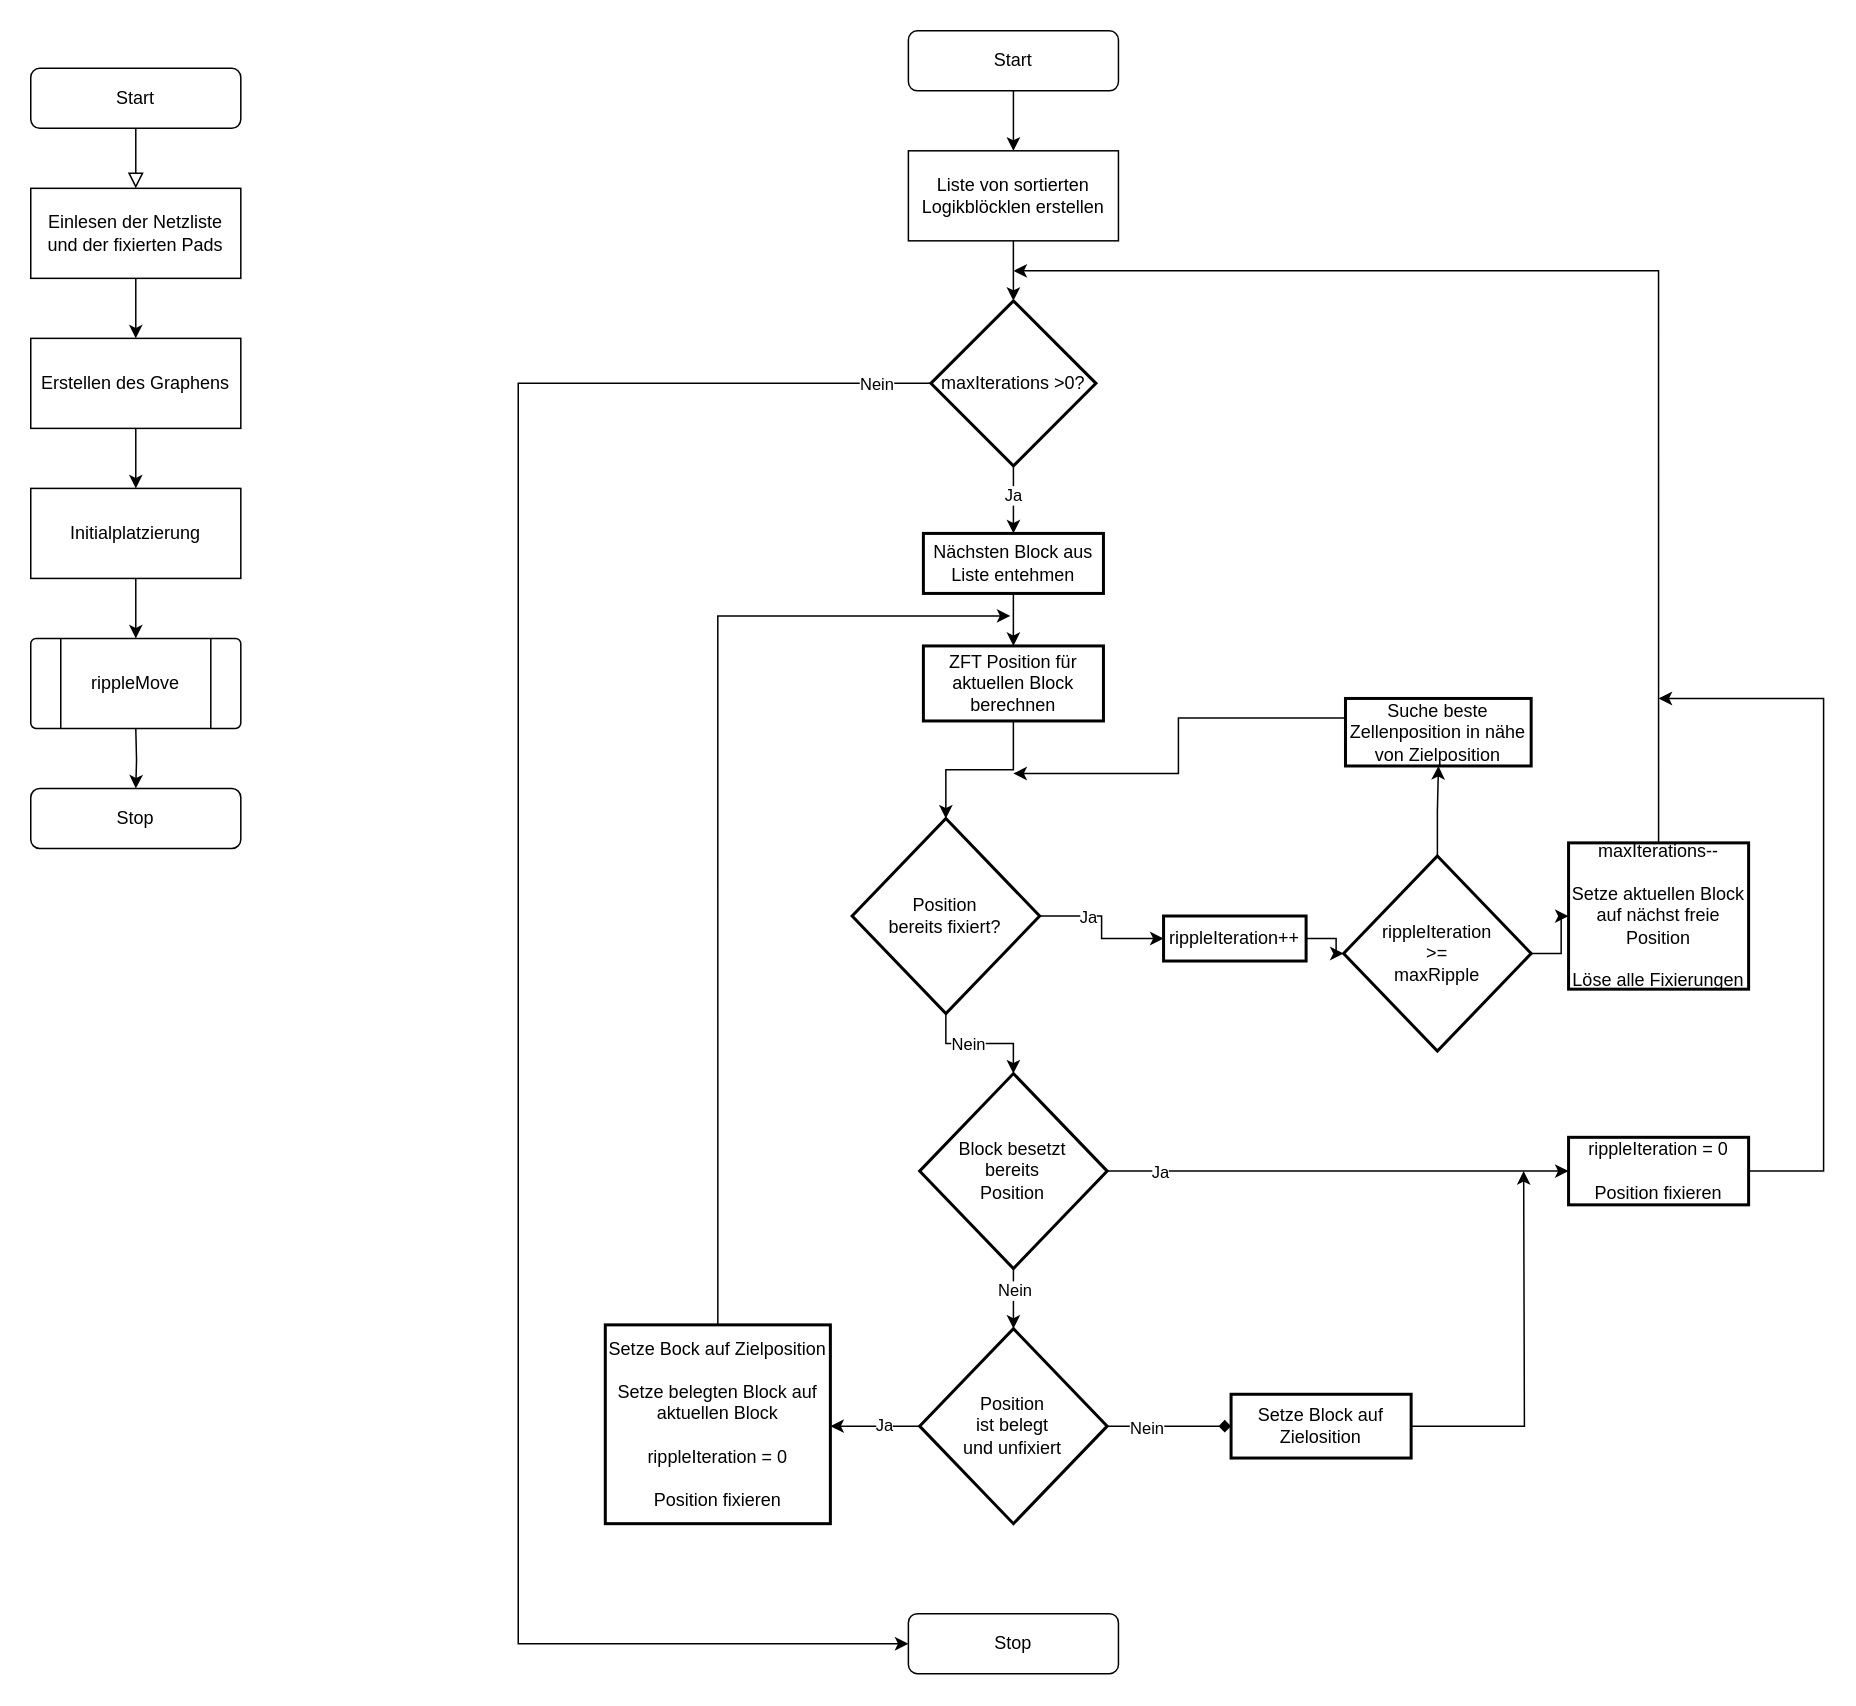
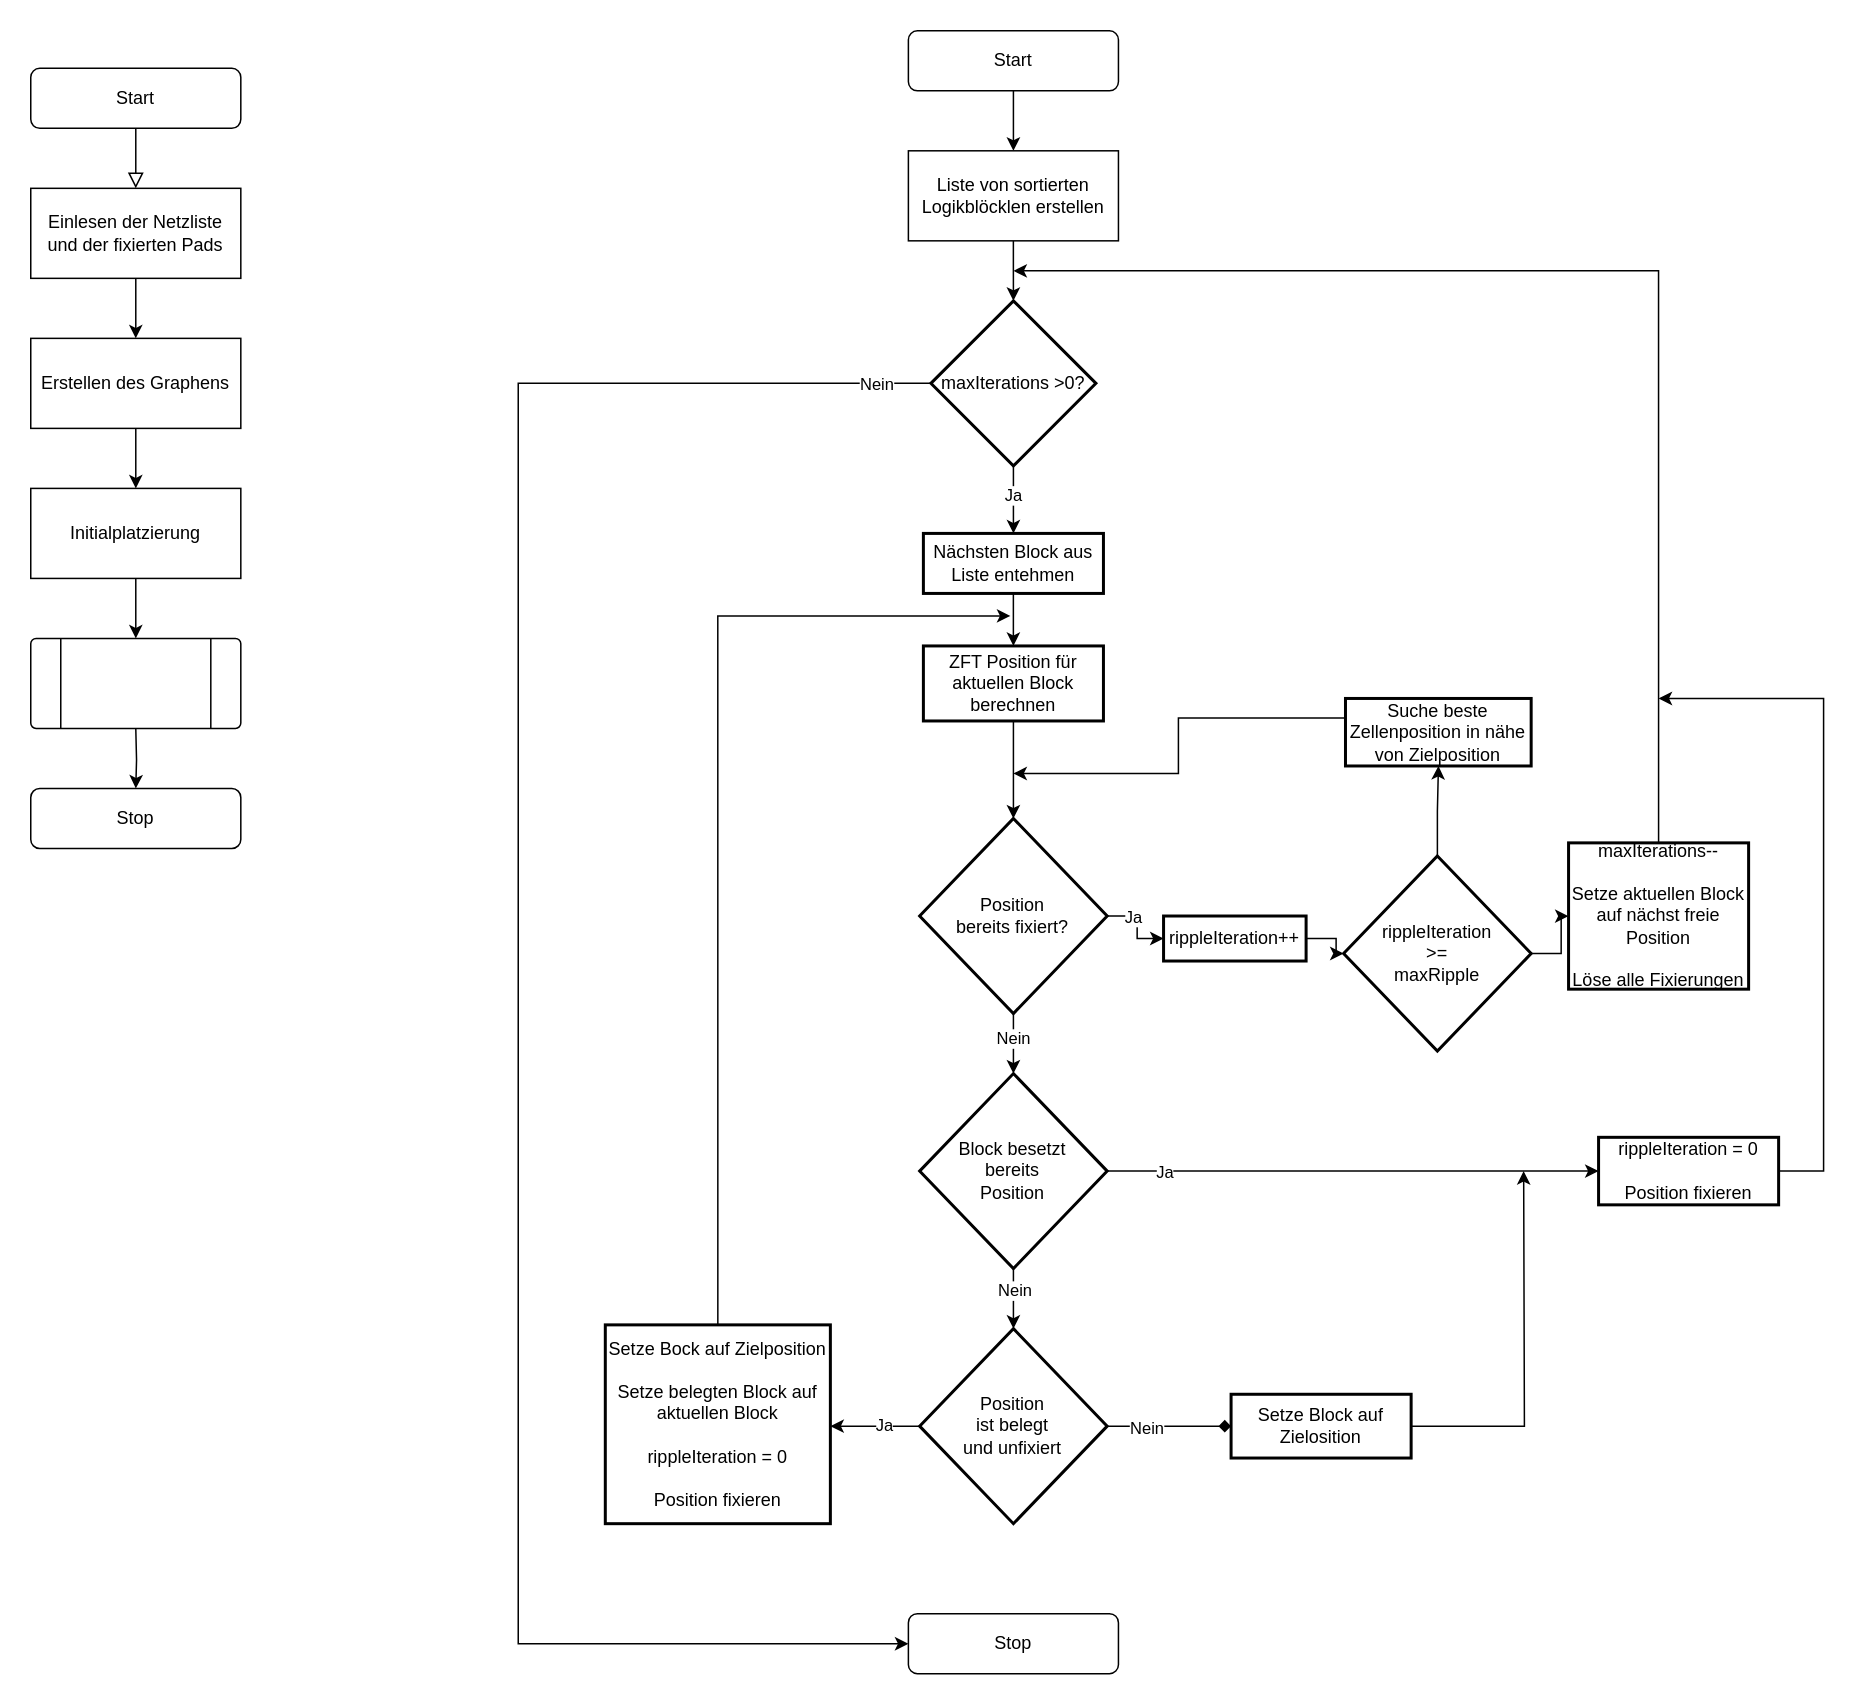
node "rippleMove": removed
node "Position bereits fixiert?": moved (946, 916) -> (1013, 916)
node "rippleIteration = 0 Position fixieren": moved (1658, 1171) -> (1688, 1171)
